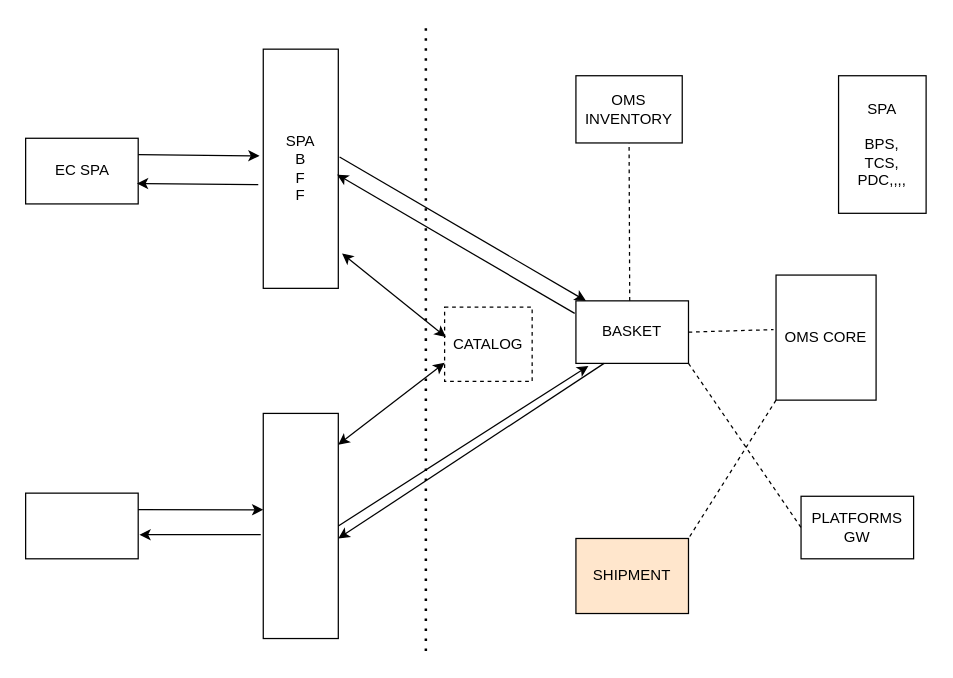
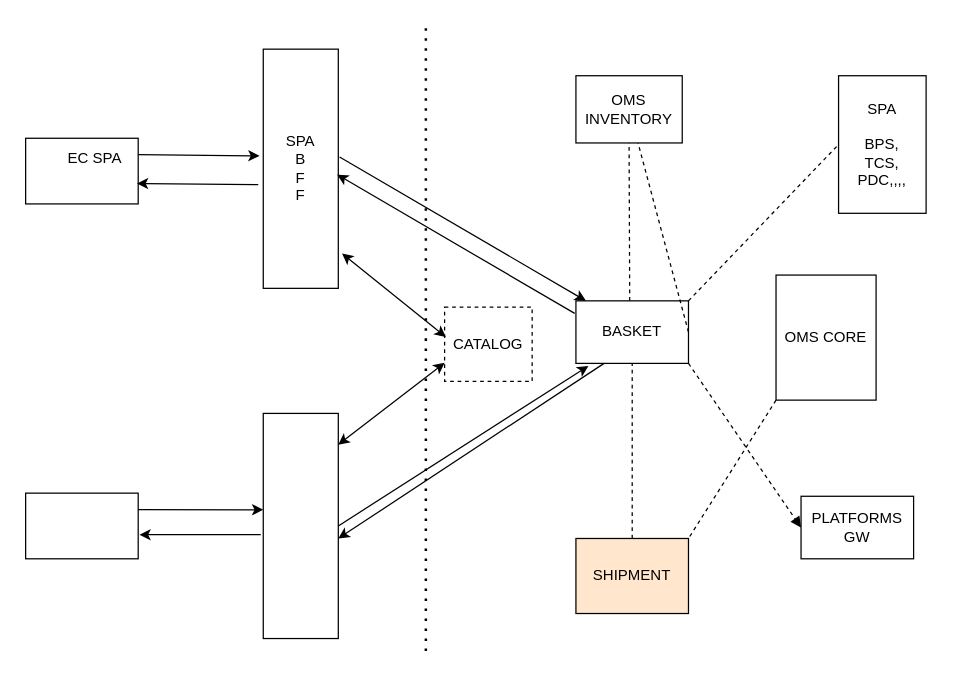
node "EC SPA": moved (82, 171) -> (94, 158)
edge "SPA BPS, TCS, PDC,,,," -- "BASKET": added
edge "BASKET" -- "OMS CORE": now "BASKET" -- "OMS INVENTORY"
edge "BASKET" -- "SHIPMENT": added
edge "BASKET" -- "PLATFORMS GW": arrowhead none -> block
